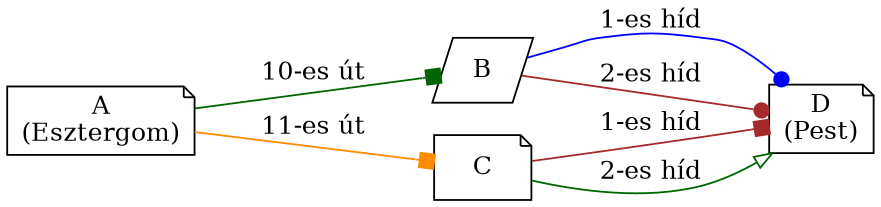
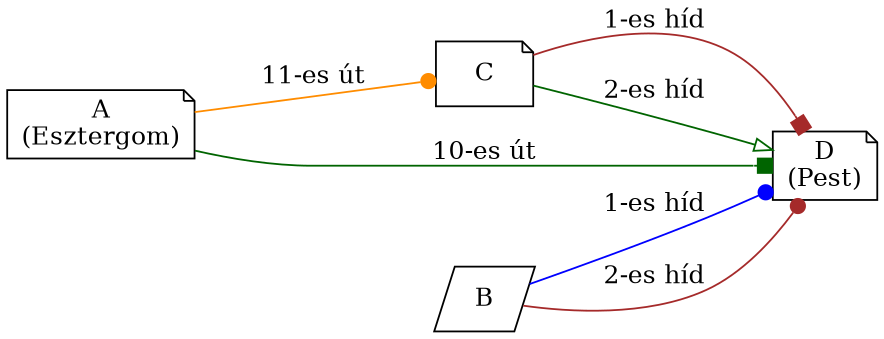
edge "A (Esztergom)" -> "B": now "A (Esztergom)" -> "D (Pest)"
edge "A (Esztergom)" -> "C": arrowhead box -> dot
